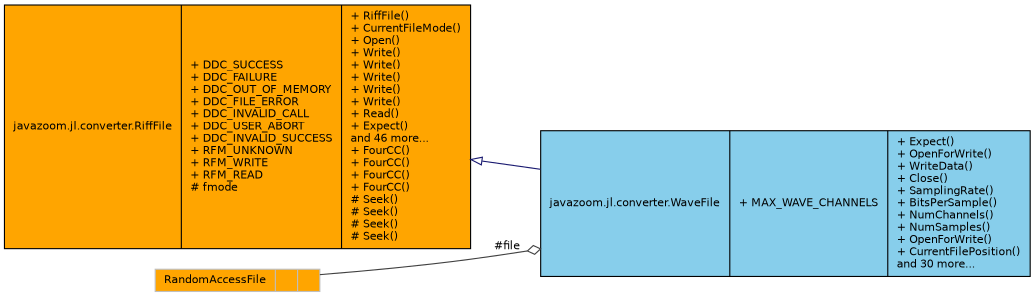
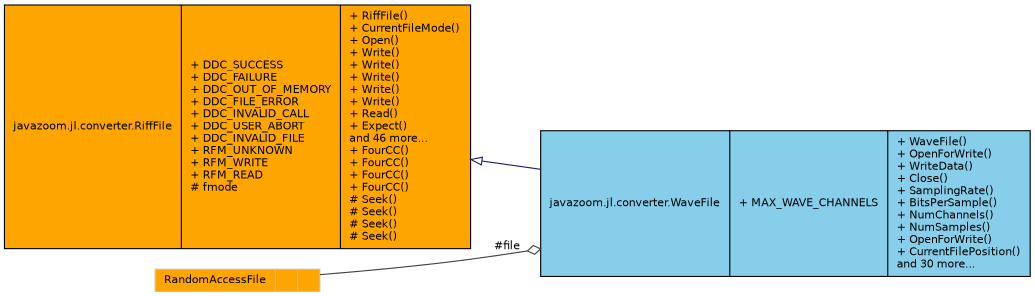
node "javazoom.jl.converter.RiffFile": text "+ DDC_INVALID_SUCCESS" -> "+ DDC_INVALID_FILE"
node "javazoom.jl.converter.WaveFile": text "+ Expect()" -> "+ WaveFile()"
